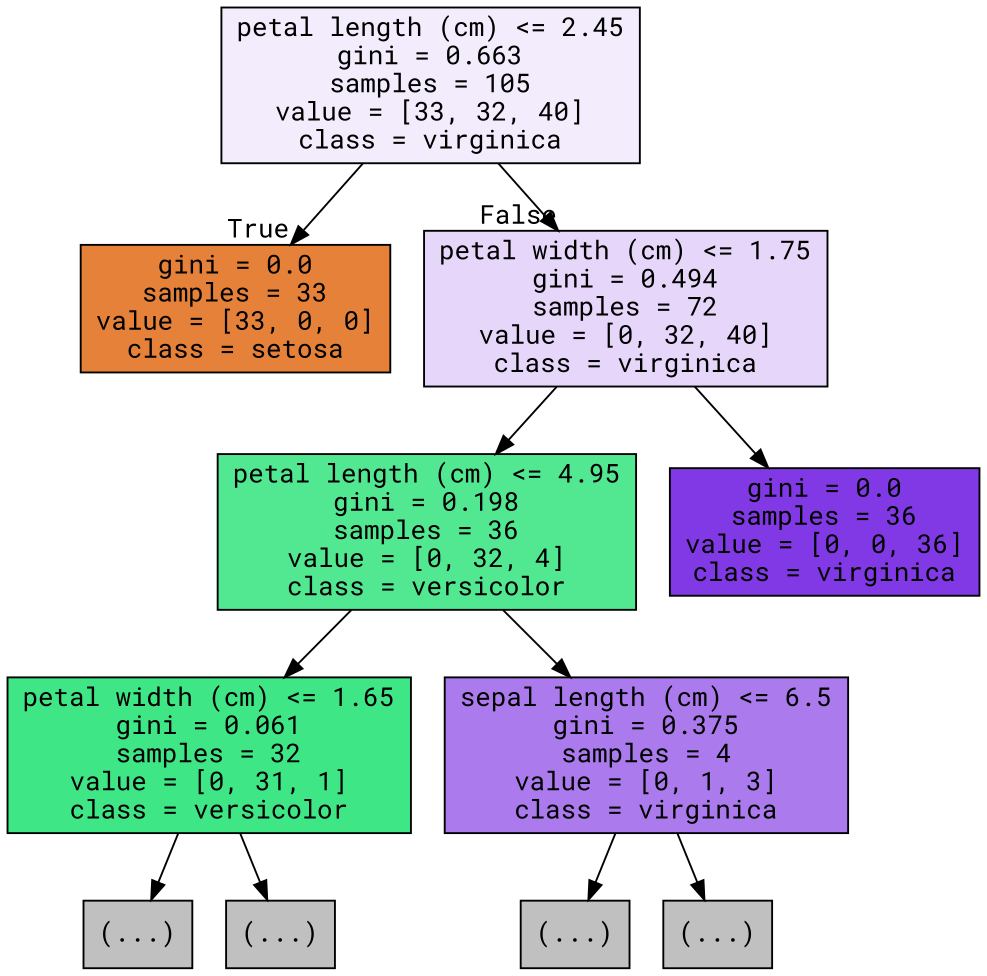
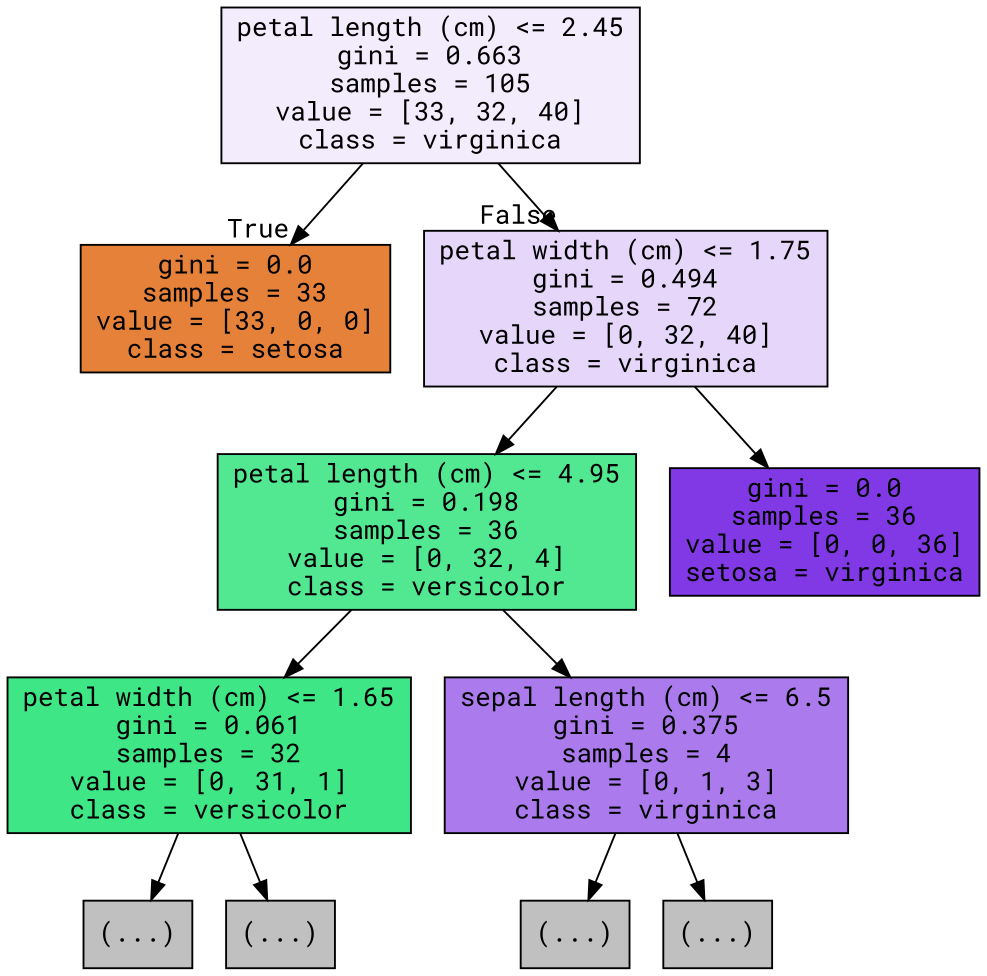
node "gini = 0.0 samples = 36 value = [0, 0, 36] class = virginica": label "gini = 0.0 samples = 36 value = [0, 0, 36] class = virginica" -> "gini = 0.0 samples = 36 value = [0, 0, 36] setosa = virginica"
